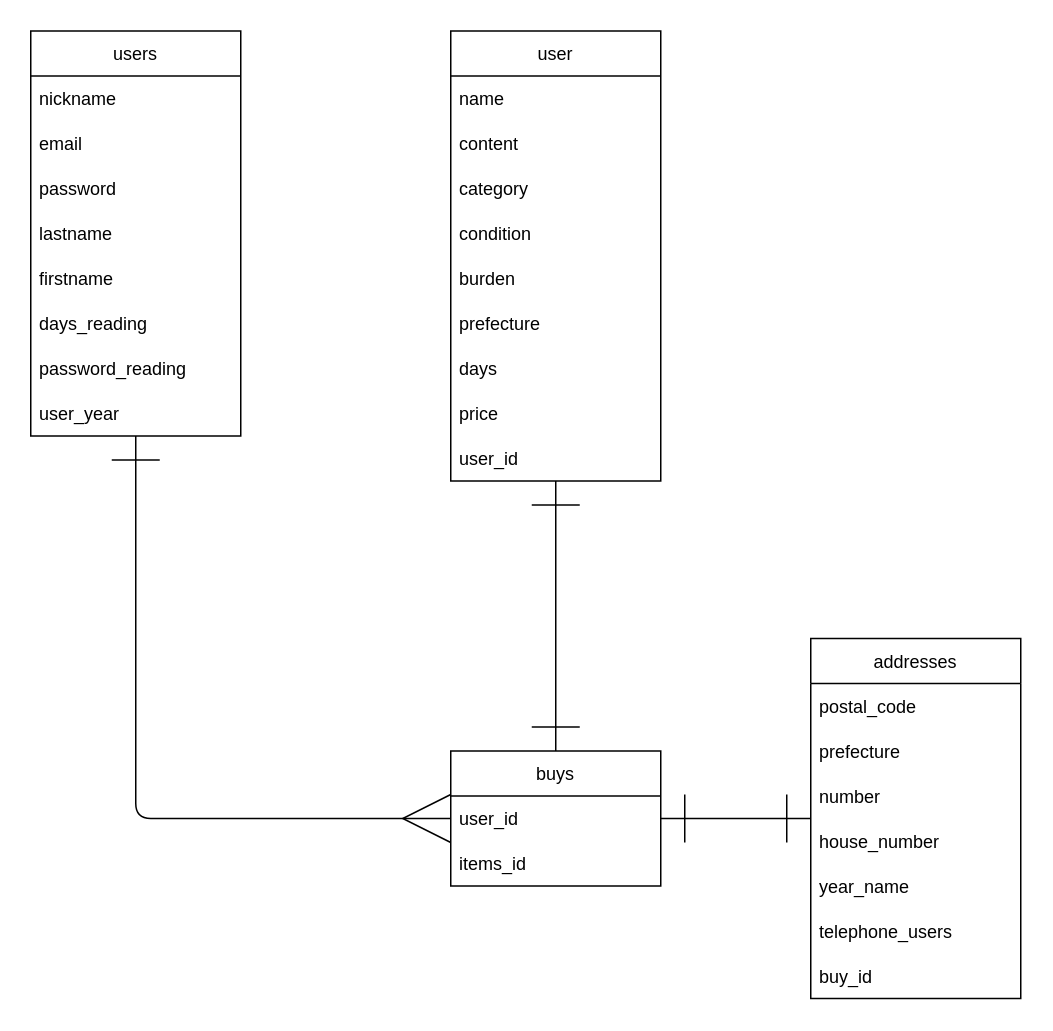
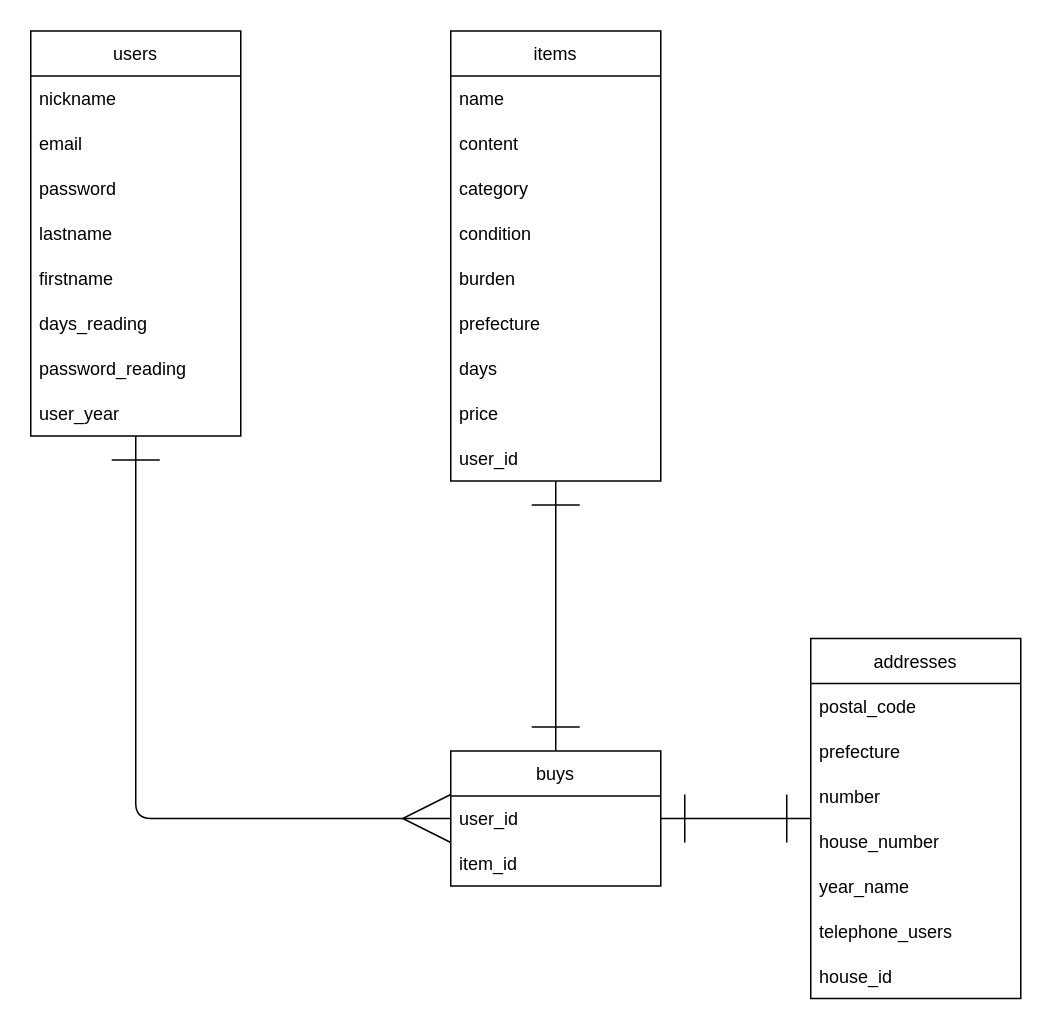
node "user": label "user" -> "items"
node "items_id": label "items_id" -> "item_id"
node "buy_id": label "buy_id" -> "house_id"
